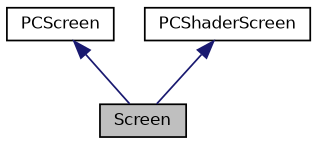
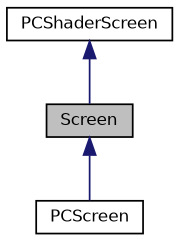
edge "Screen" -> "PCScreen": reversed
